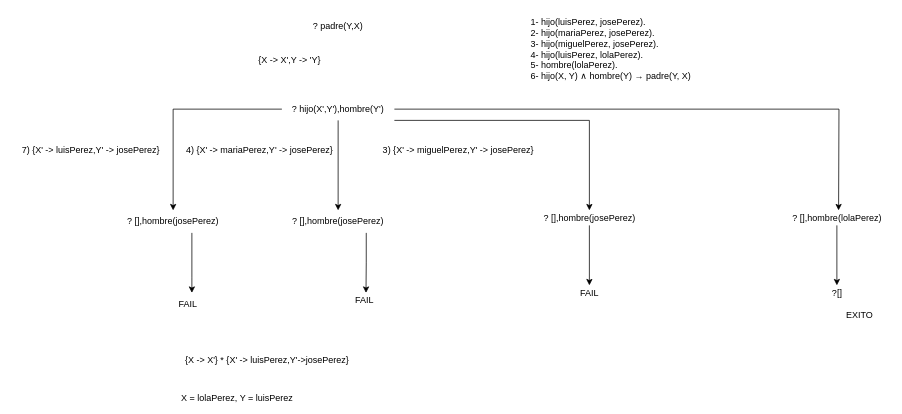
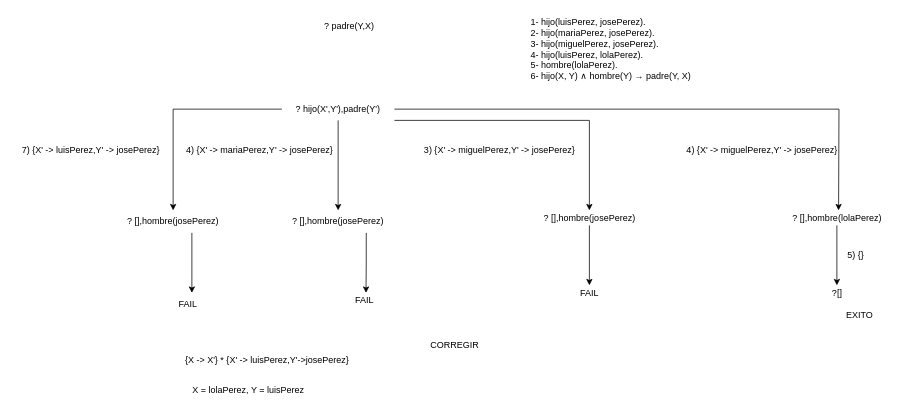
node "? padre(Y,X)": moved (338, 27) -> (349, 27)
node "{X -> X',Y -> 'Y}": removed
node "? hijo(X',Y'),hombre(Y')": label "? hijo(X',Y'),hombre(Y')" -> "? hijo(X',Y'),padre(Y')"
node "3) {X' -> miguelPerez,Y' -> josePerez}": moved (458, 150) -> (499, 150)
node "4) {X' -> miguelPerez,Y' -> josePerez}": added
node "5) {}": added
node "CORREGIR": added
node "X = lolaPerez, Y = luisPerez": moved (237, 398) -> (248, 390)
